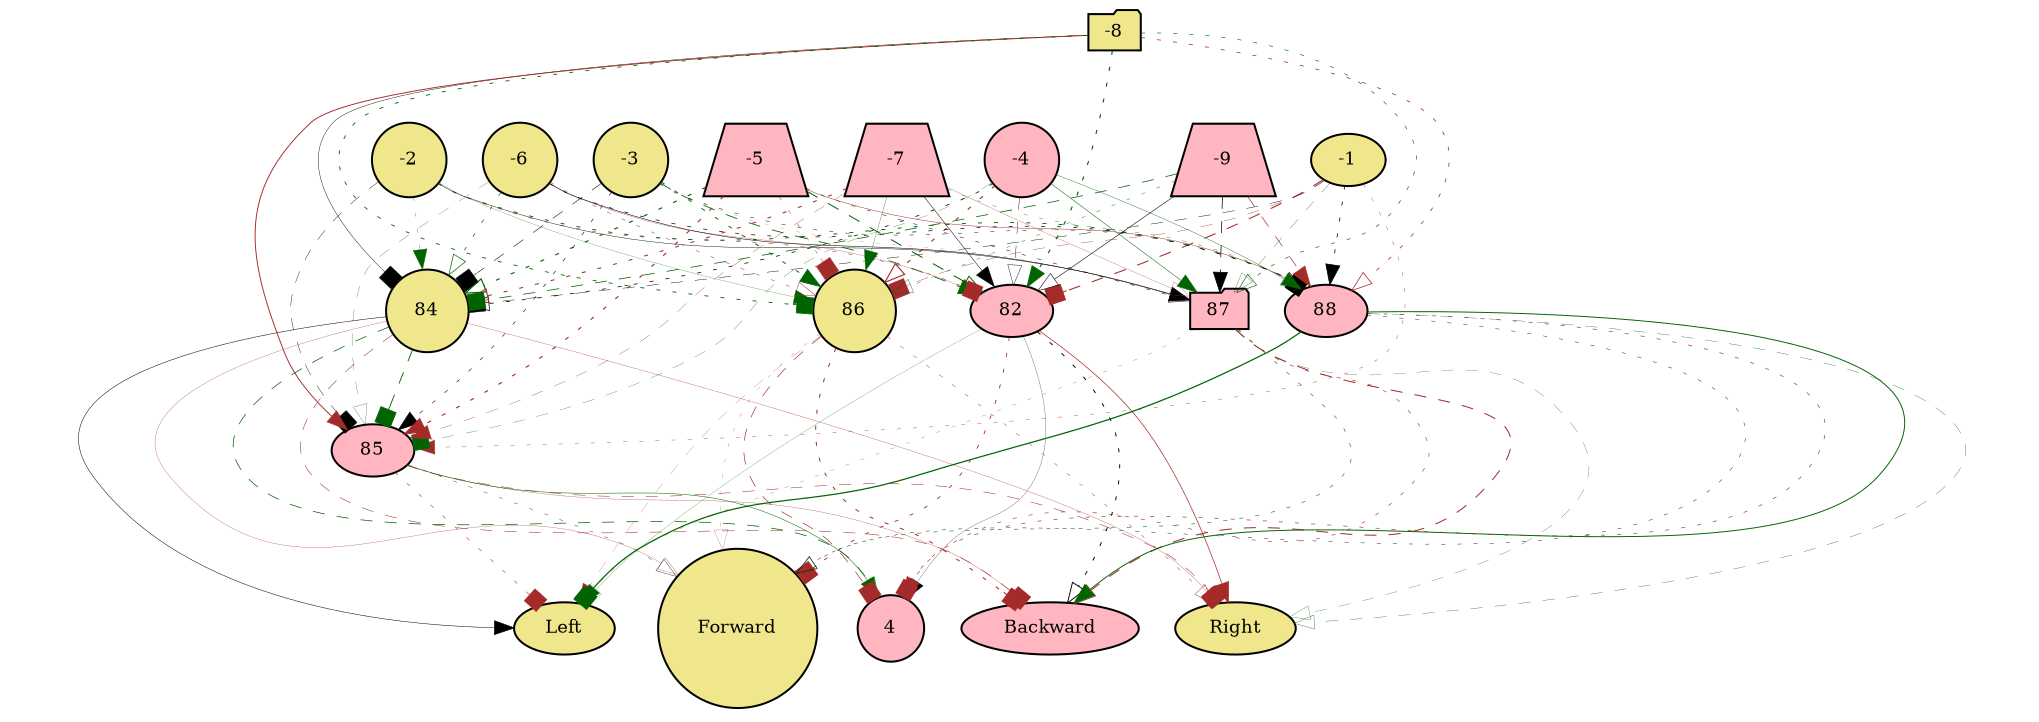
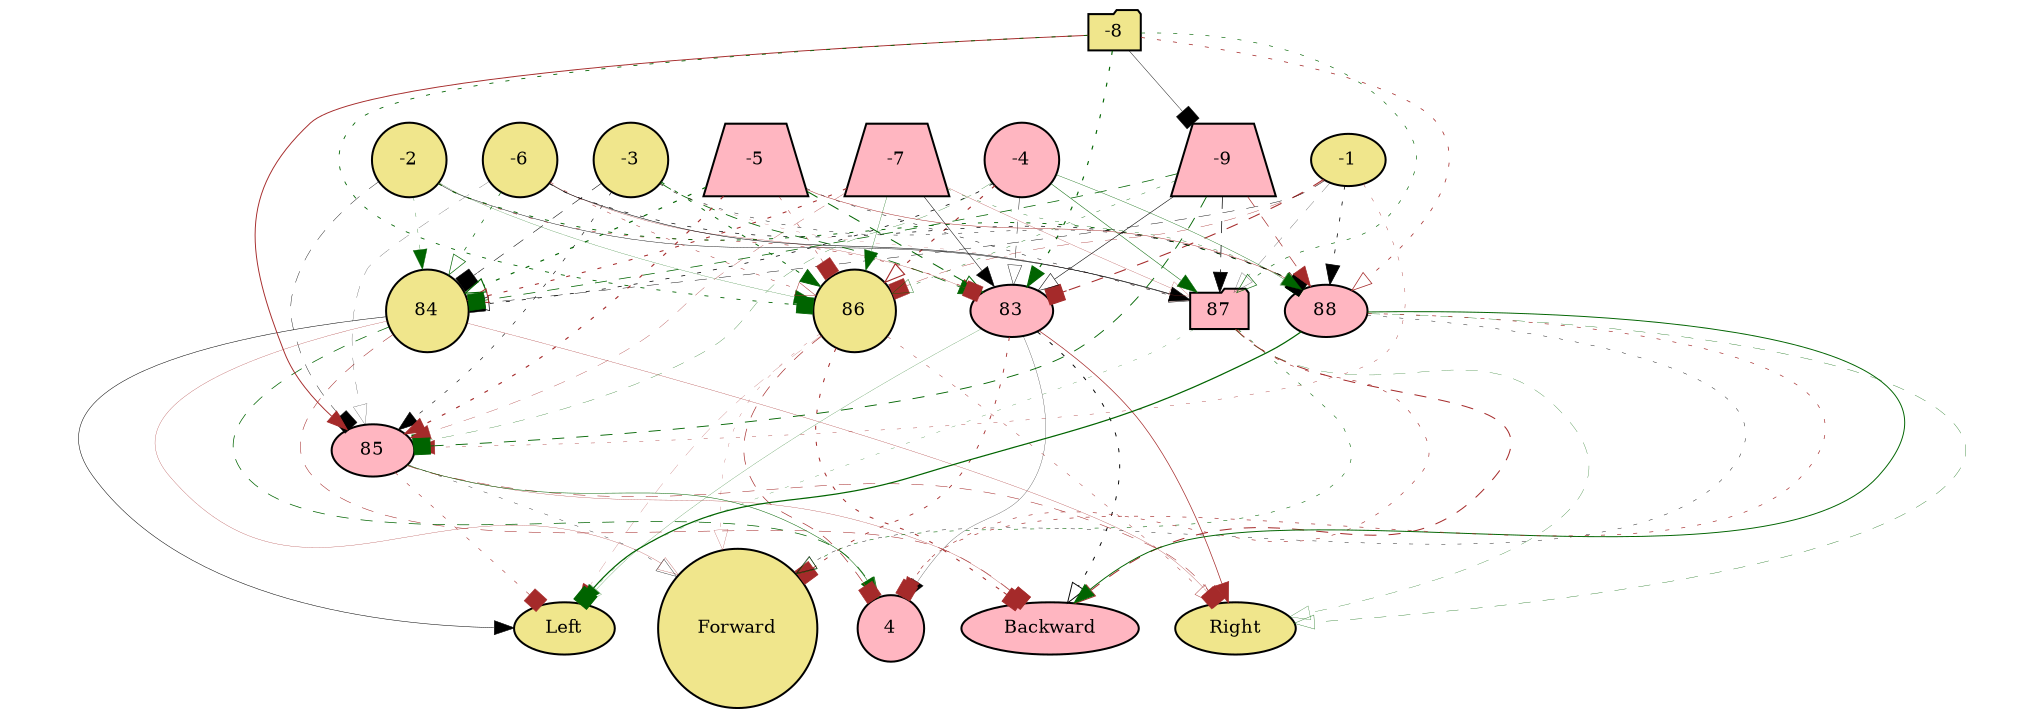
edge "-8" -> "84": now "-8" -> "-9"
node "82": label "82" -> "83"
edge "84" -> "85": now "-9" -> "85"
